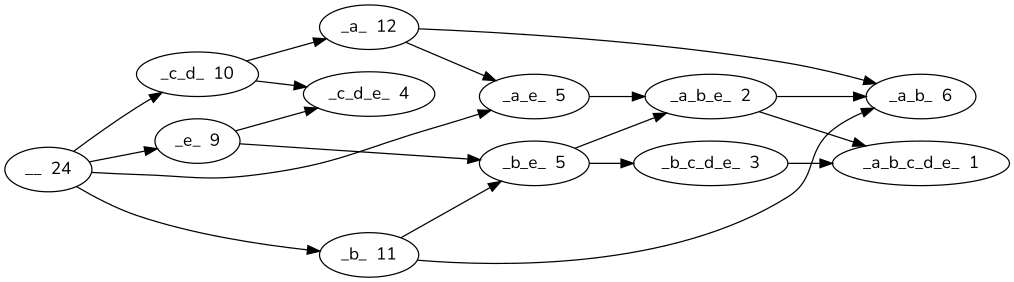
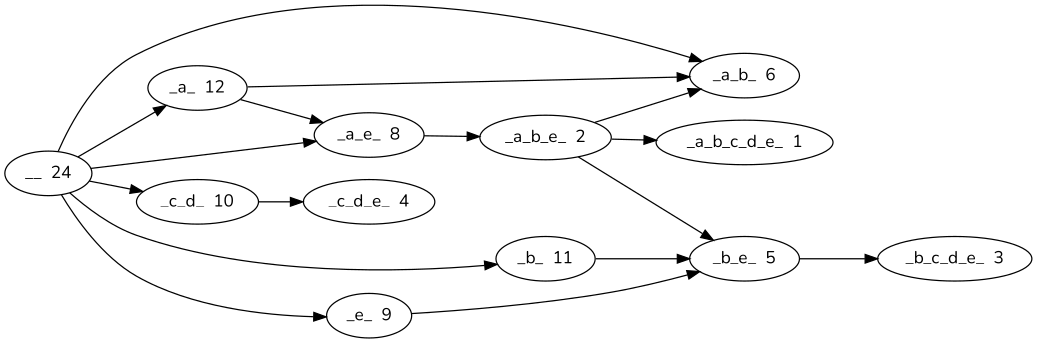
edge "_c_d_  10" -> "_a_  12": now "__  24" -> "_a_  12"
node "_a_e_  5": label "_a_e_  5" -> "_a_e_  8"
edge "_e_  9" -> "_c_d_e_  4": removed
edge "_b_e_  5" -> "_a_b_e_  2": reversed
edge "_b_c_d_e_  3" -> "_a_b_c_d_e_  1": removed
edge "_b_  11" -> "_a_b_  6": now "__  24" -> "_a_b_  6"
